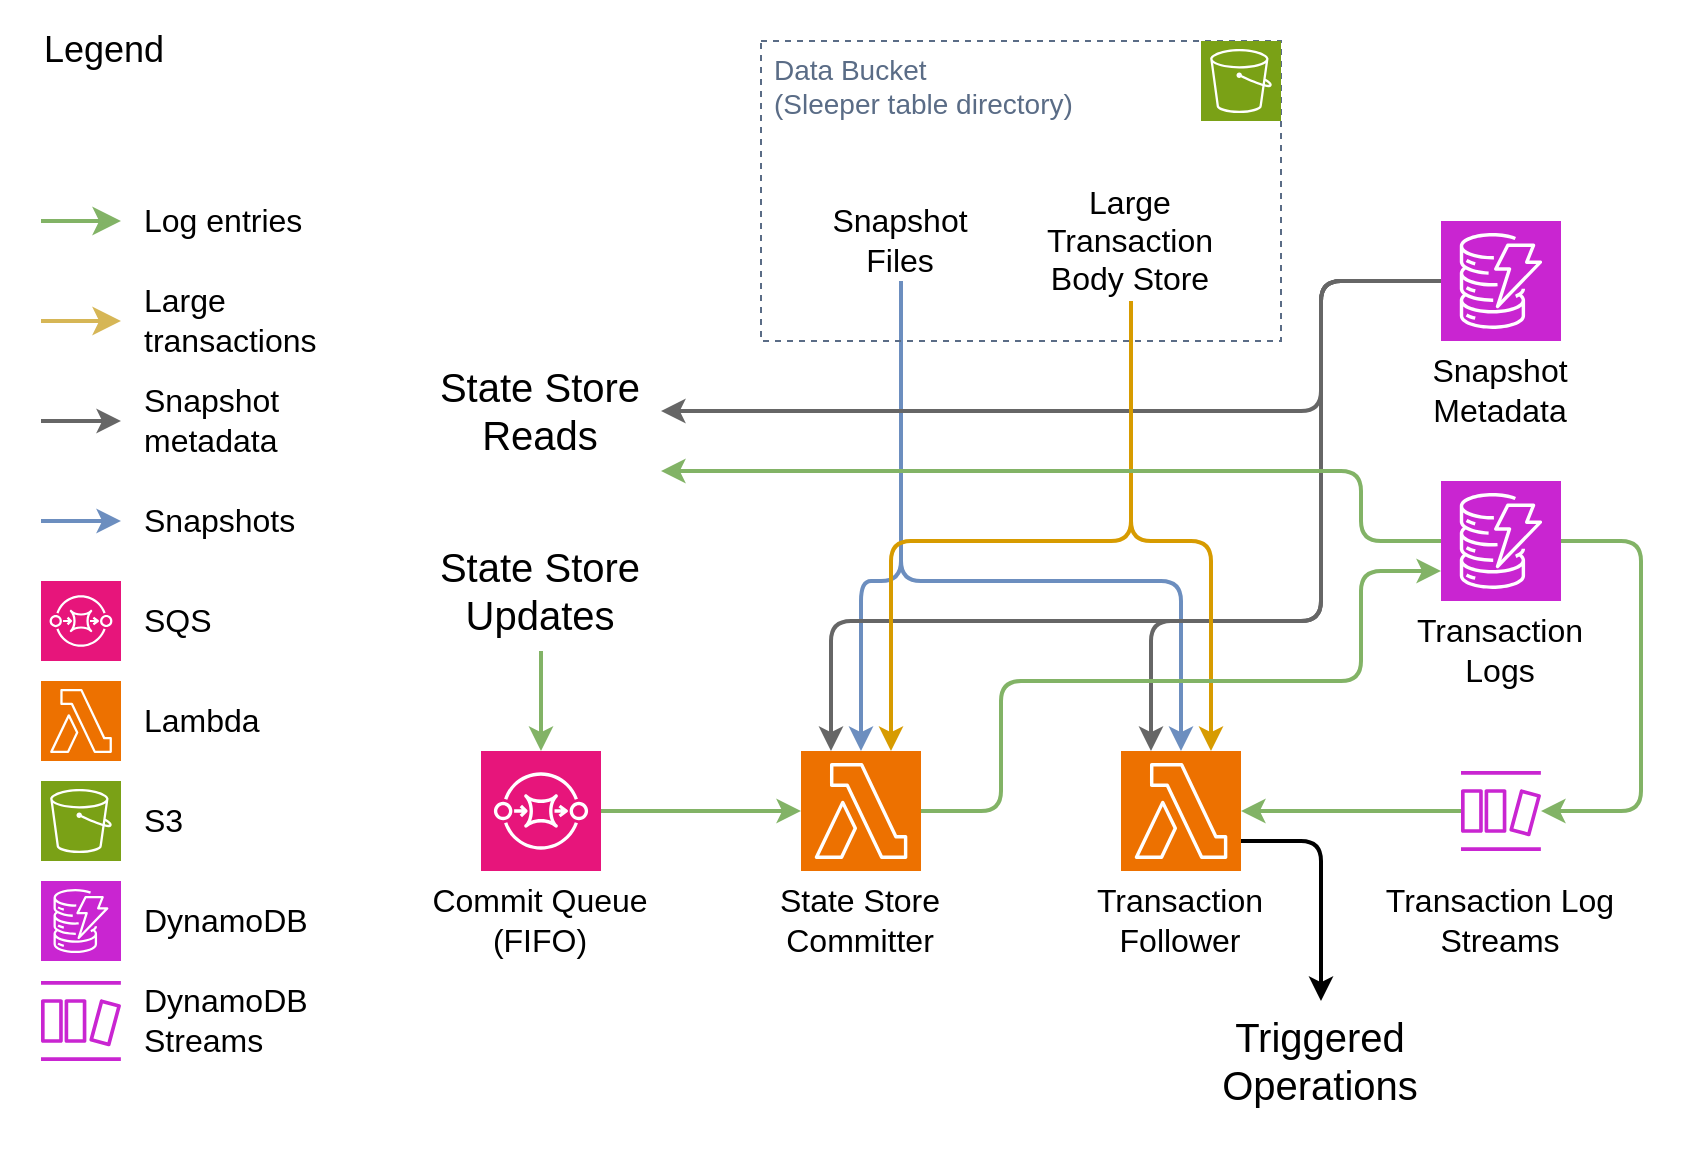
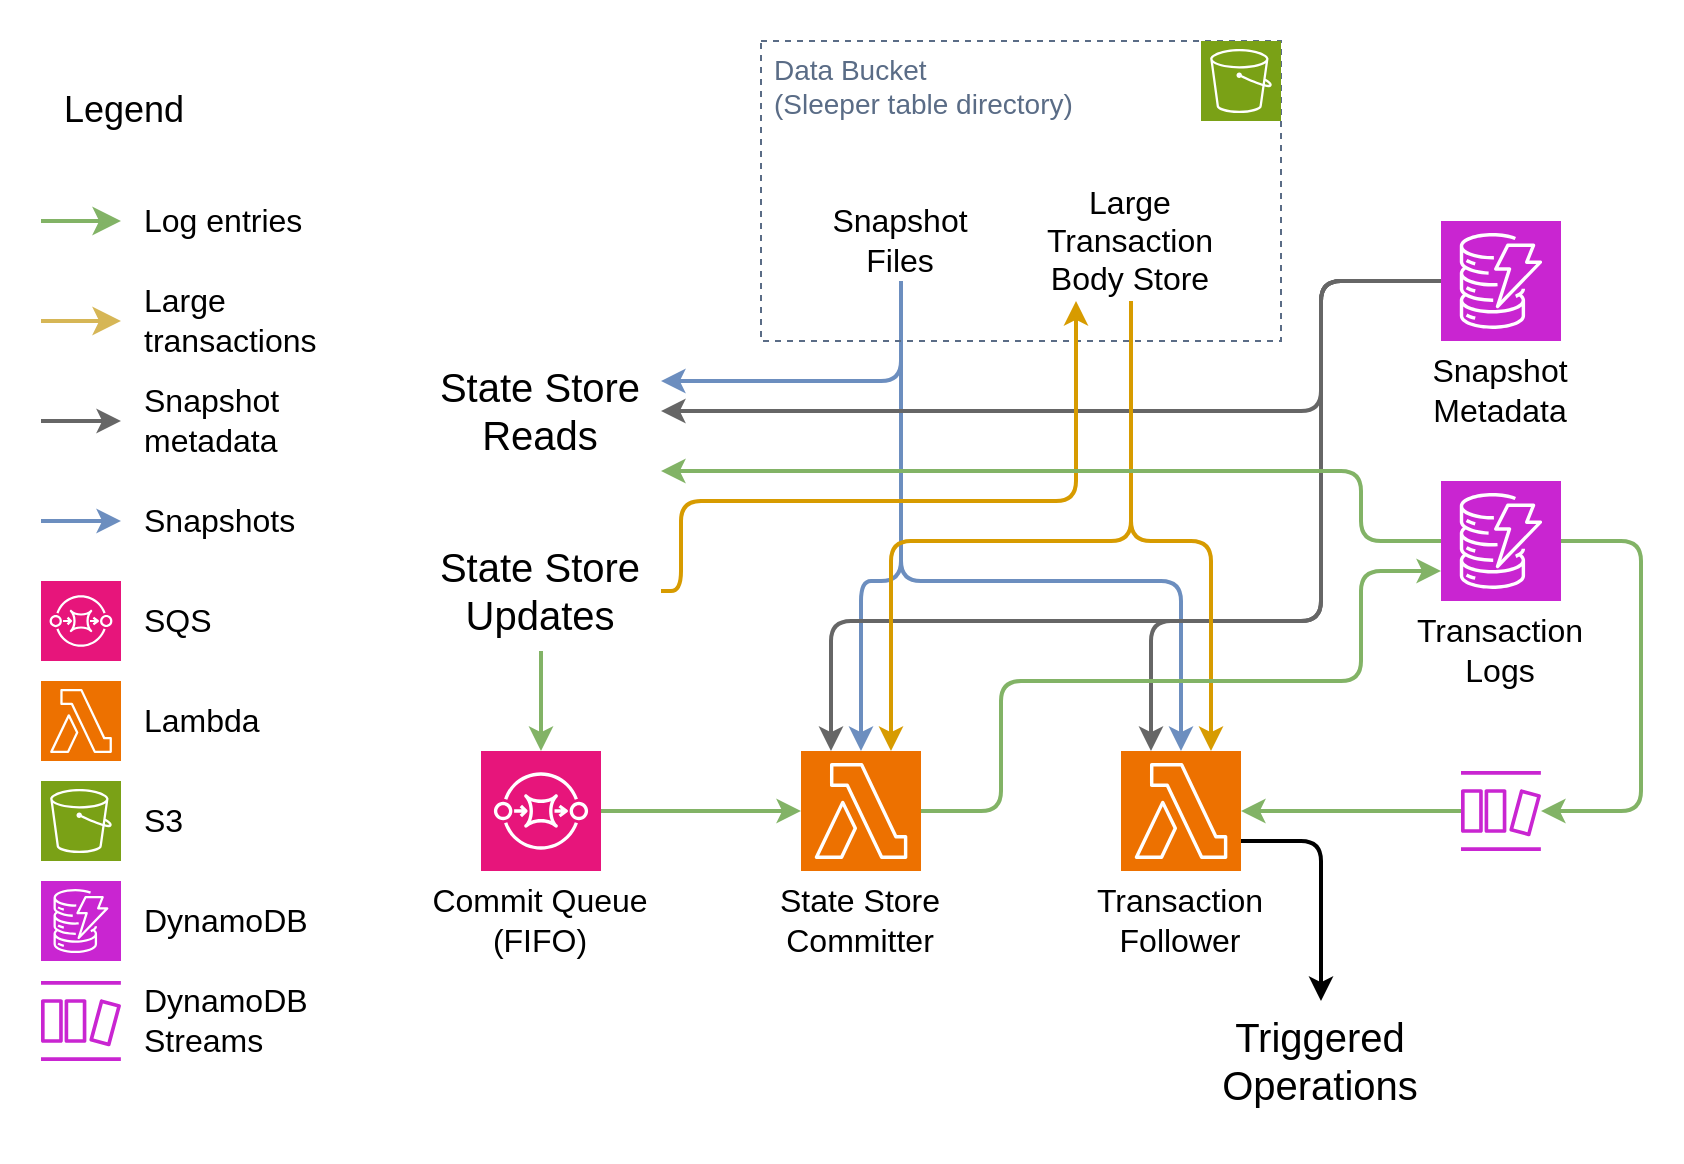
node "Legend": moved (101, 51) -> (121, 111)
edge "Snapshot Files" -> "State Store Reads": added
edge "State Store Updates" -> "Large Transaction Body Store": added
node "Transaction Log Streams": removed
